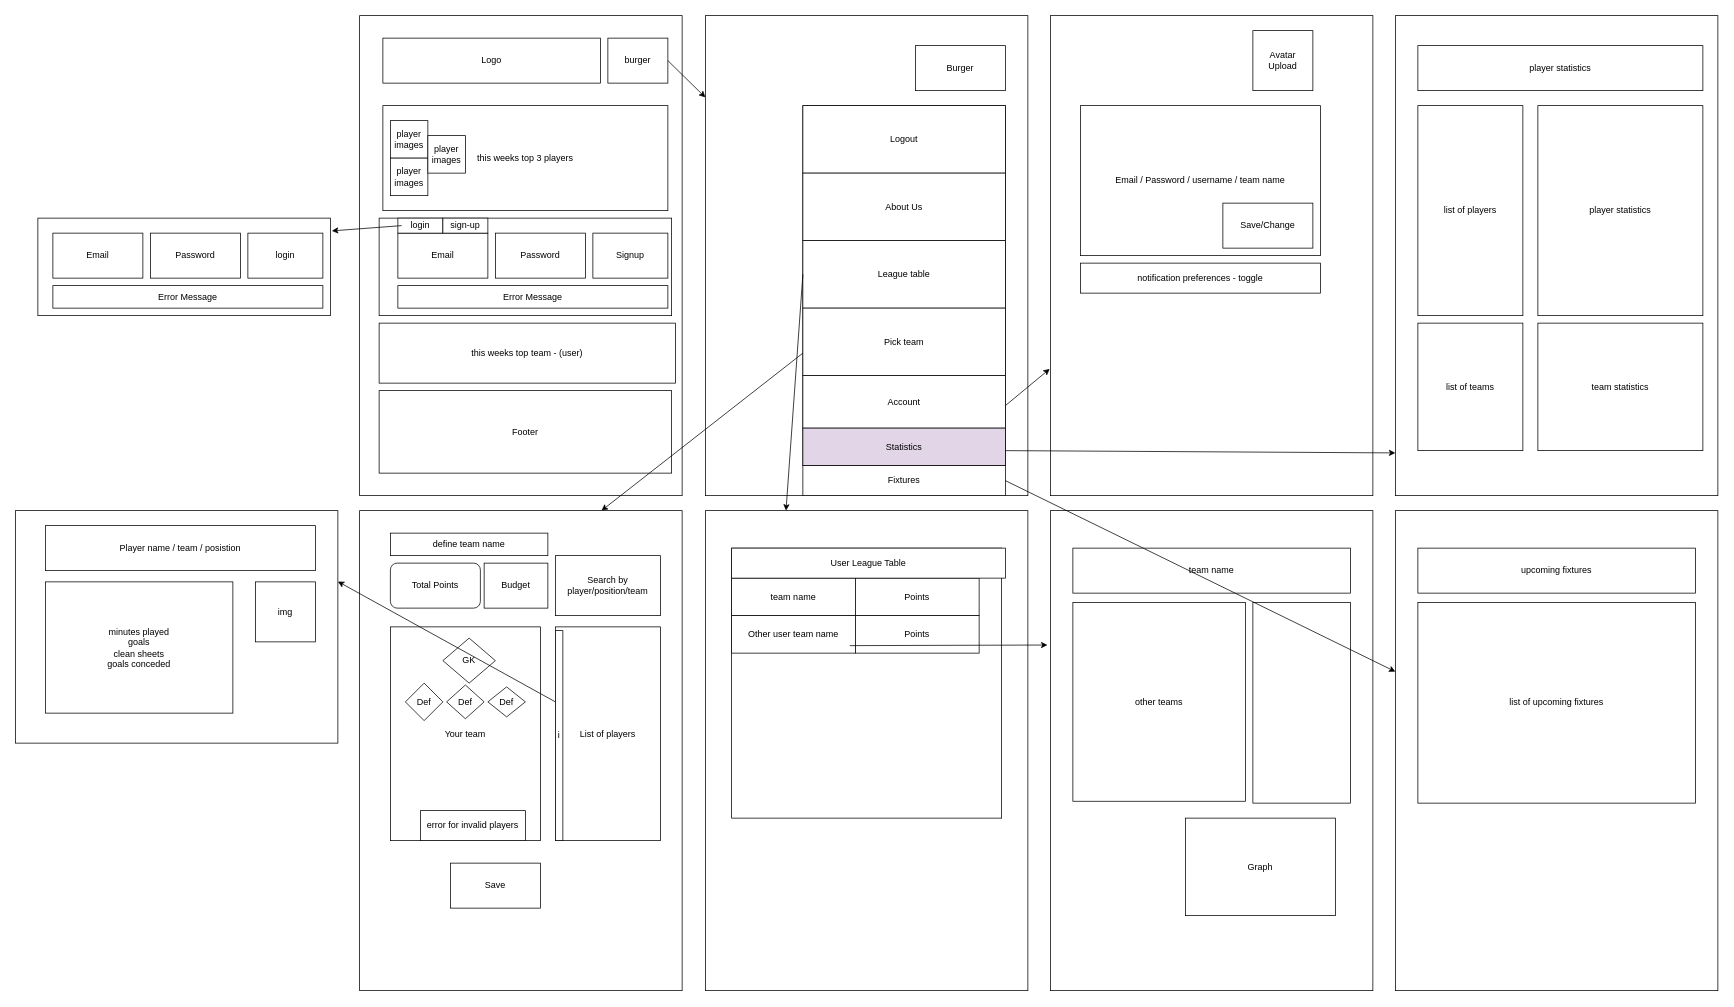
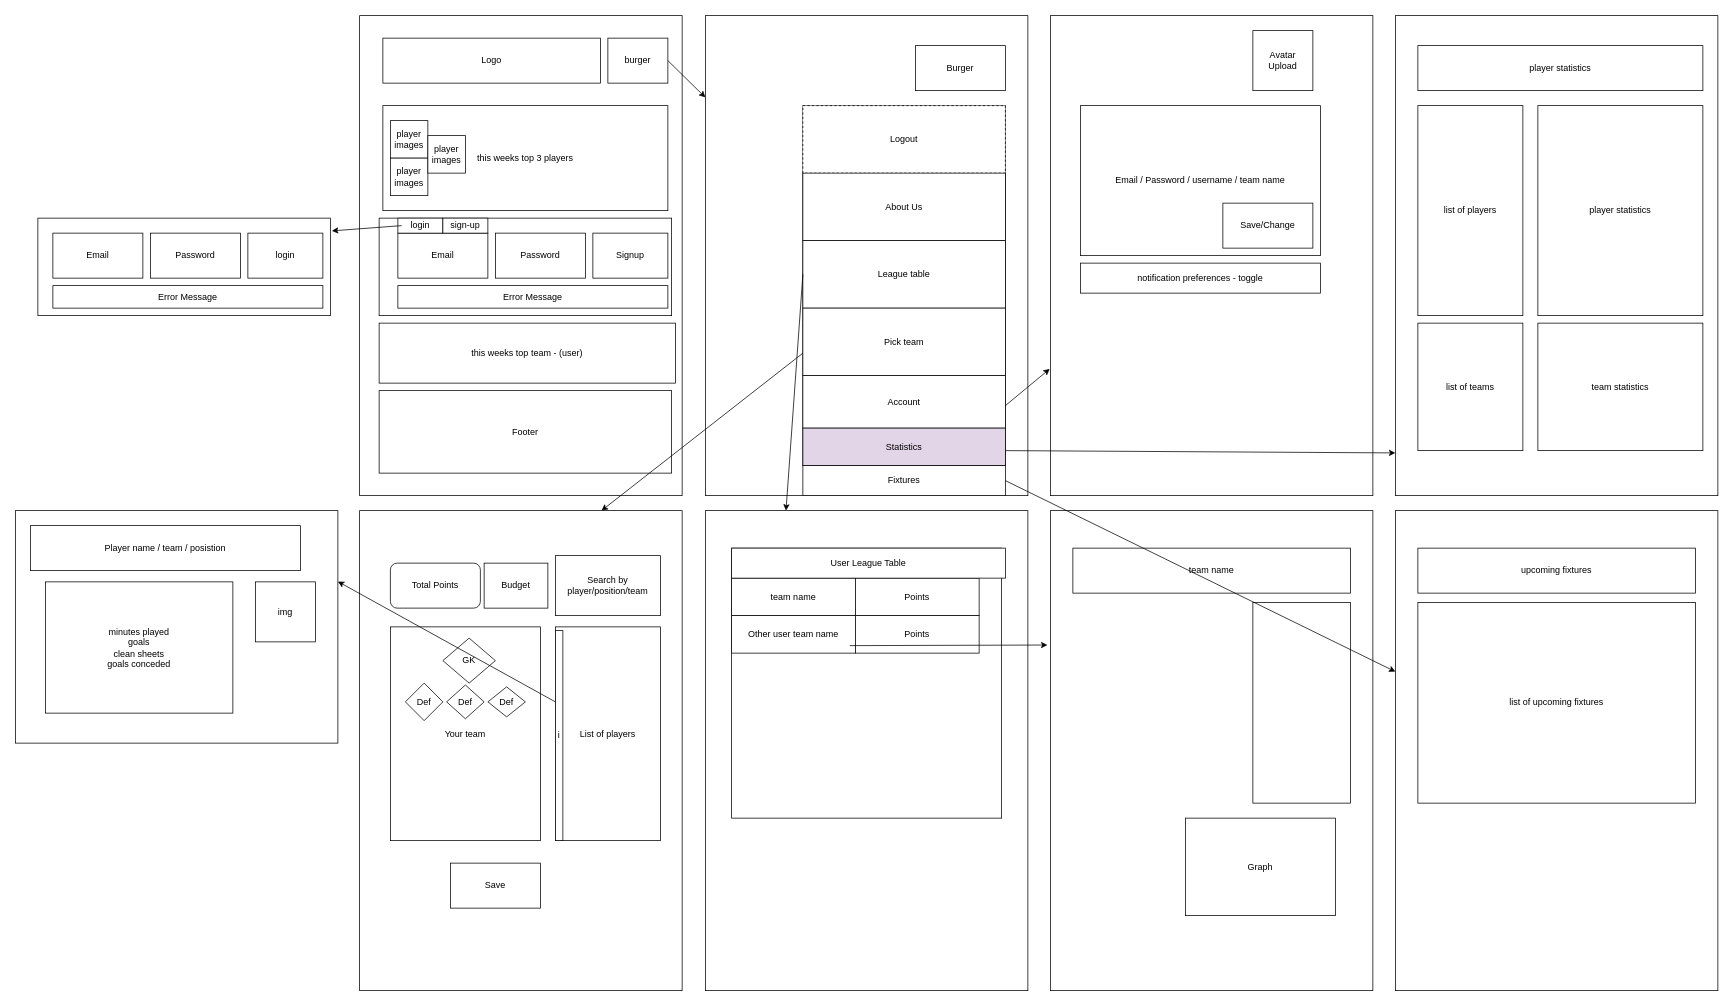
node "Logout": style solid -> dashed
node "define team name": removed
node "Player name / team / posistion": moved (180, 548) -> (165, 548)
node "other teams": removed
node "error for invalid players": removed
